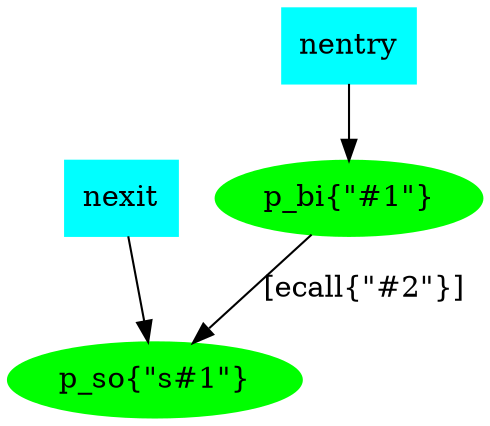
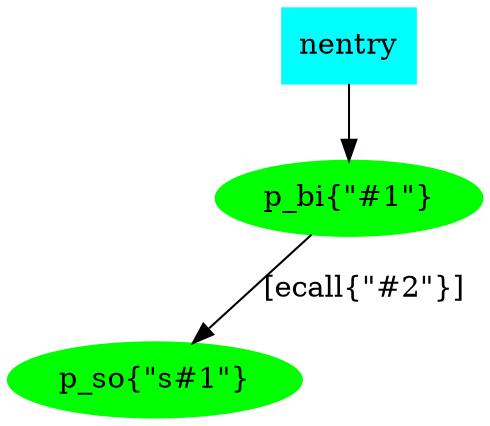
node "nexit": removed
